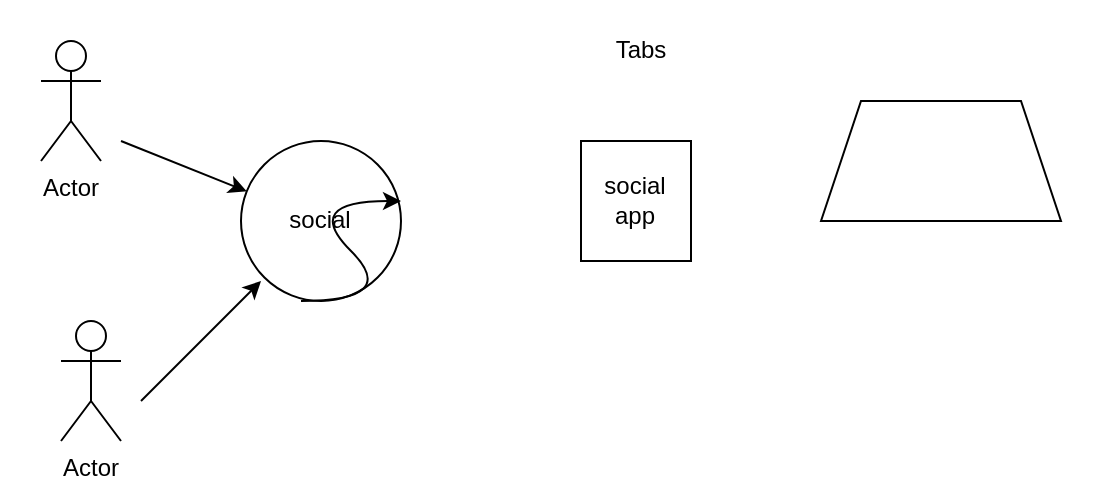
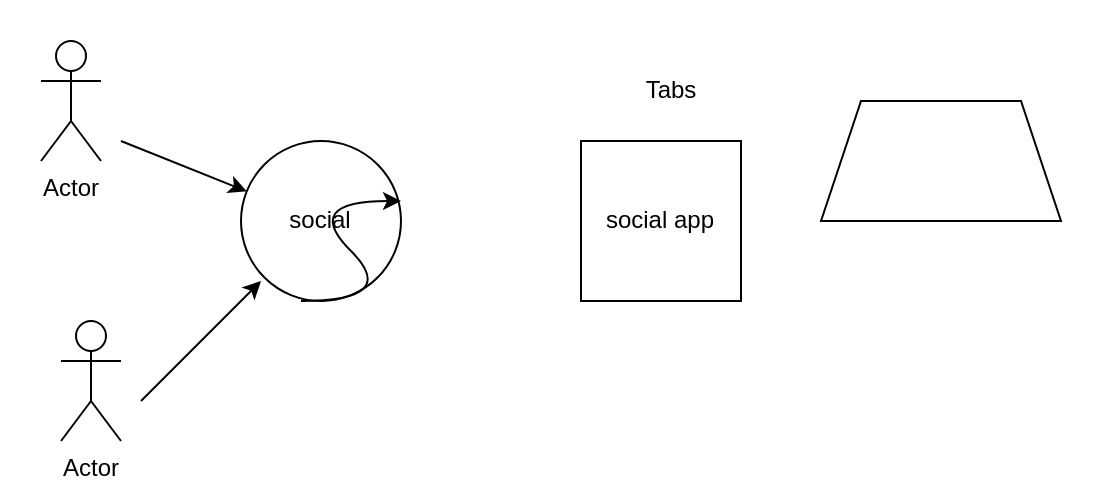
node "Tabs": moved (641, 51) -> (671, 91)
node "social app": size 110x120 -> 160x160
